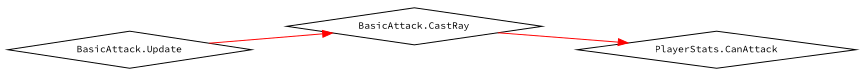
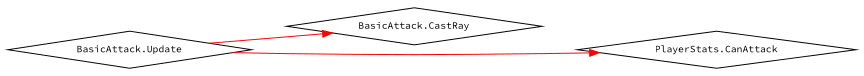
edge "BasicAttack.CastRay" -> "PlayerStats.CanAttack": now "BasicAttack.Update" -> "PlayerStats.CanAttack"
